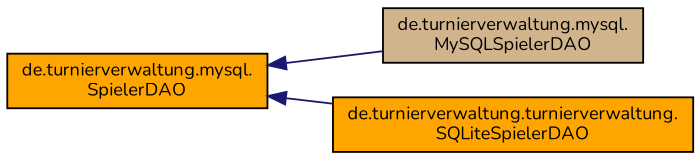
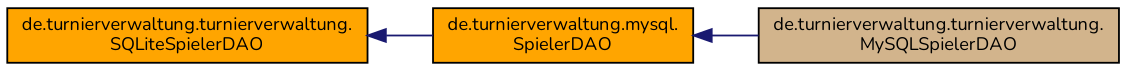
node "de.turnierverwaltung.mysql. MySQLSpielerDAO": label "de.turnierverwaltung.mysql. MySQLSpielerDAO" -> "de.turnierverwaltung.turnierverwaltung. MySQLSpielerDAO"
edge "de.turnierverwaltung.turnierverwaltung. SQLiteSpielerDAO" -> "de.turnierverwaltung.mysql. SpielerDAO": reversed
